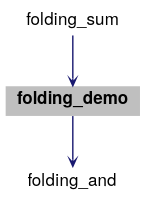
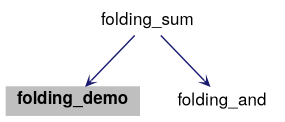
edge "folding_demo" -> "folding_and": now "folding_sum" -> "folding_and"
